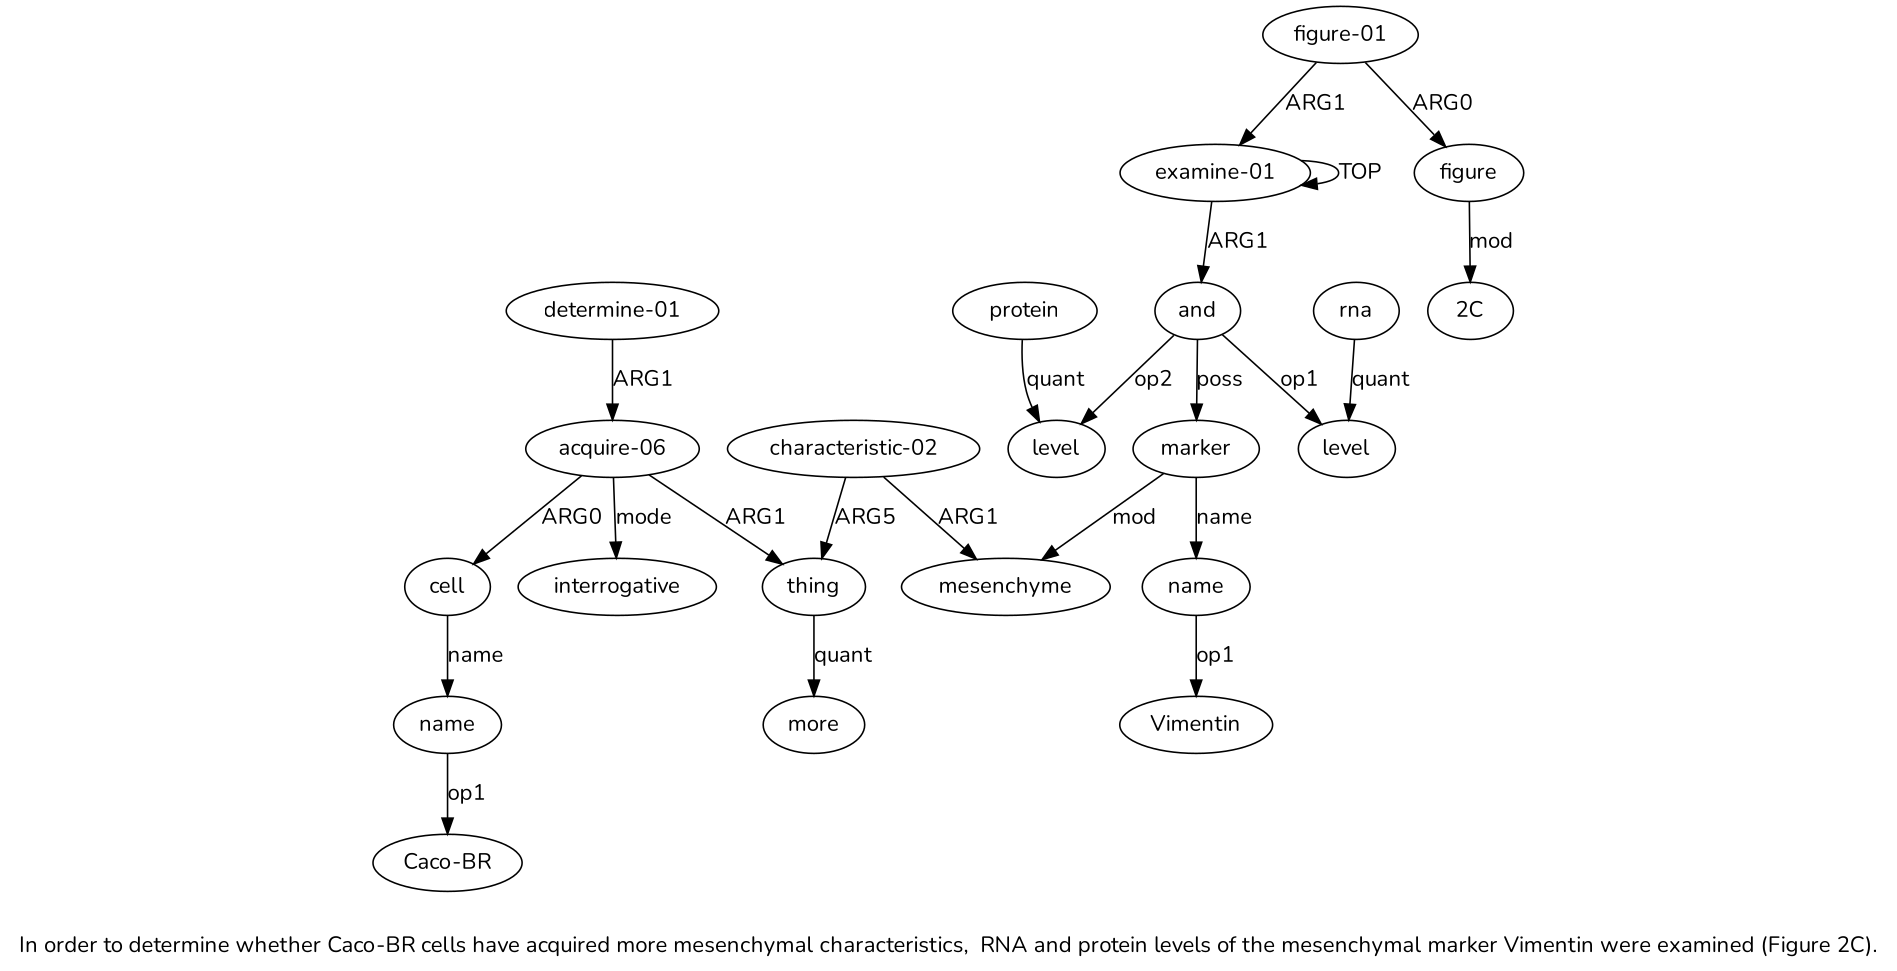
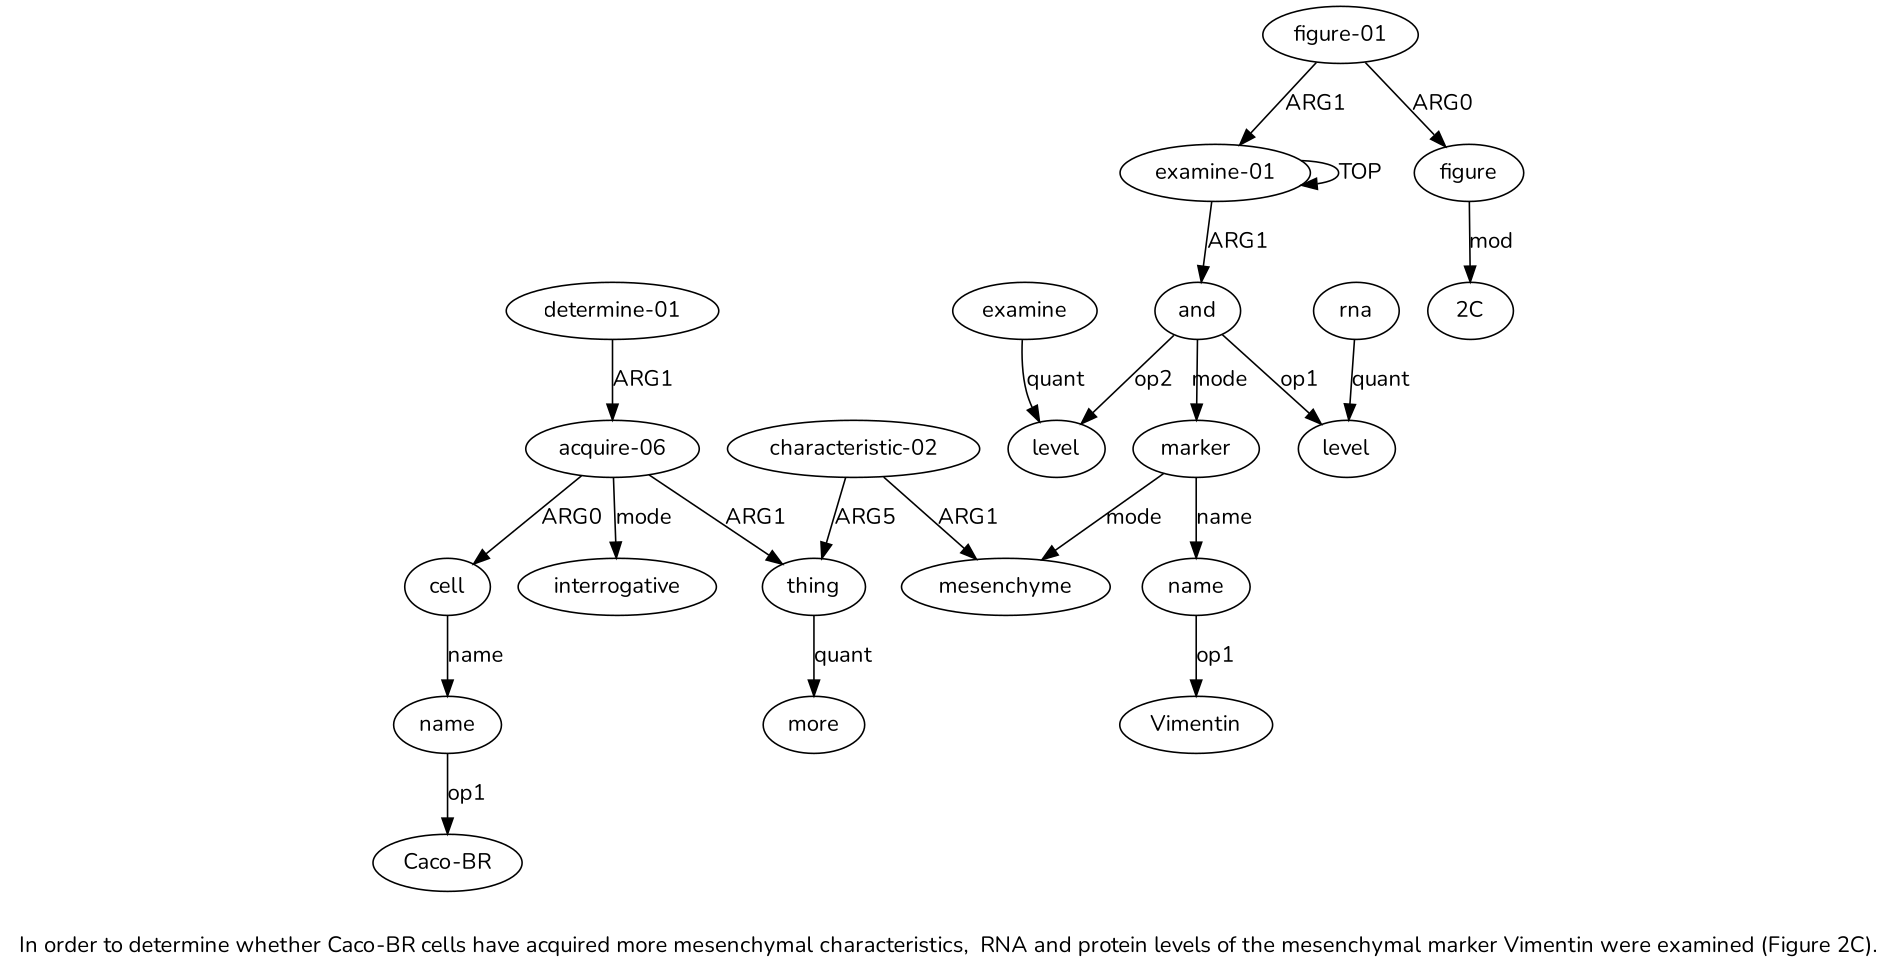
node "protein": label "protein" -> "examine"
edge "and" -> "marker": label "poss" -> "mode"
edge "marker" -> "mesenchyme": label "mod" -> "mode"
